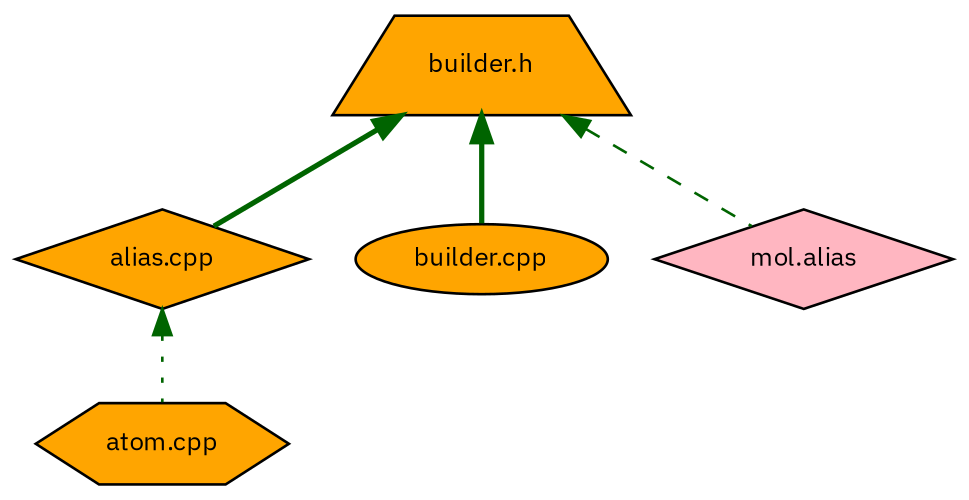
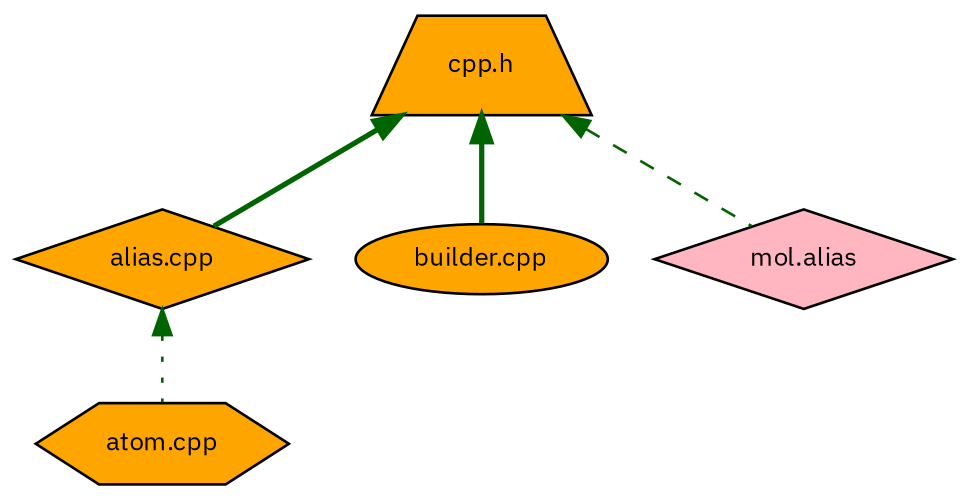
node "builder.h": label "builder.h" -> "cpp.h"
